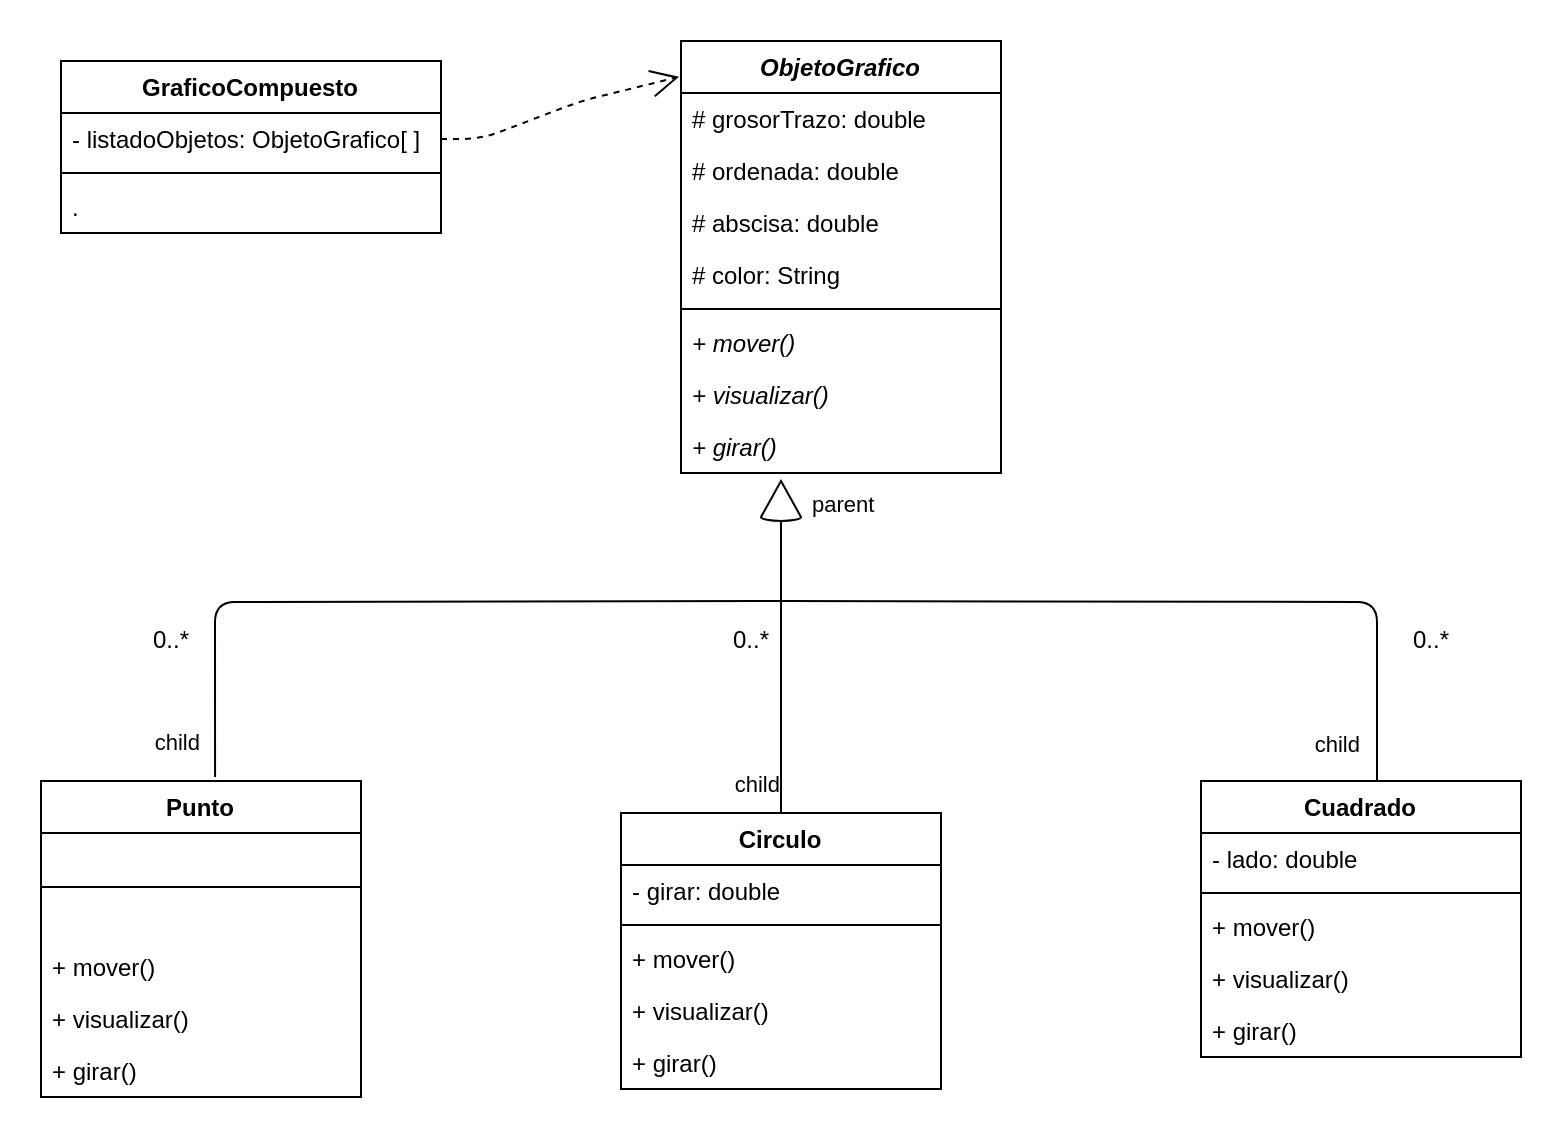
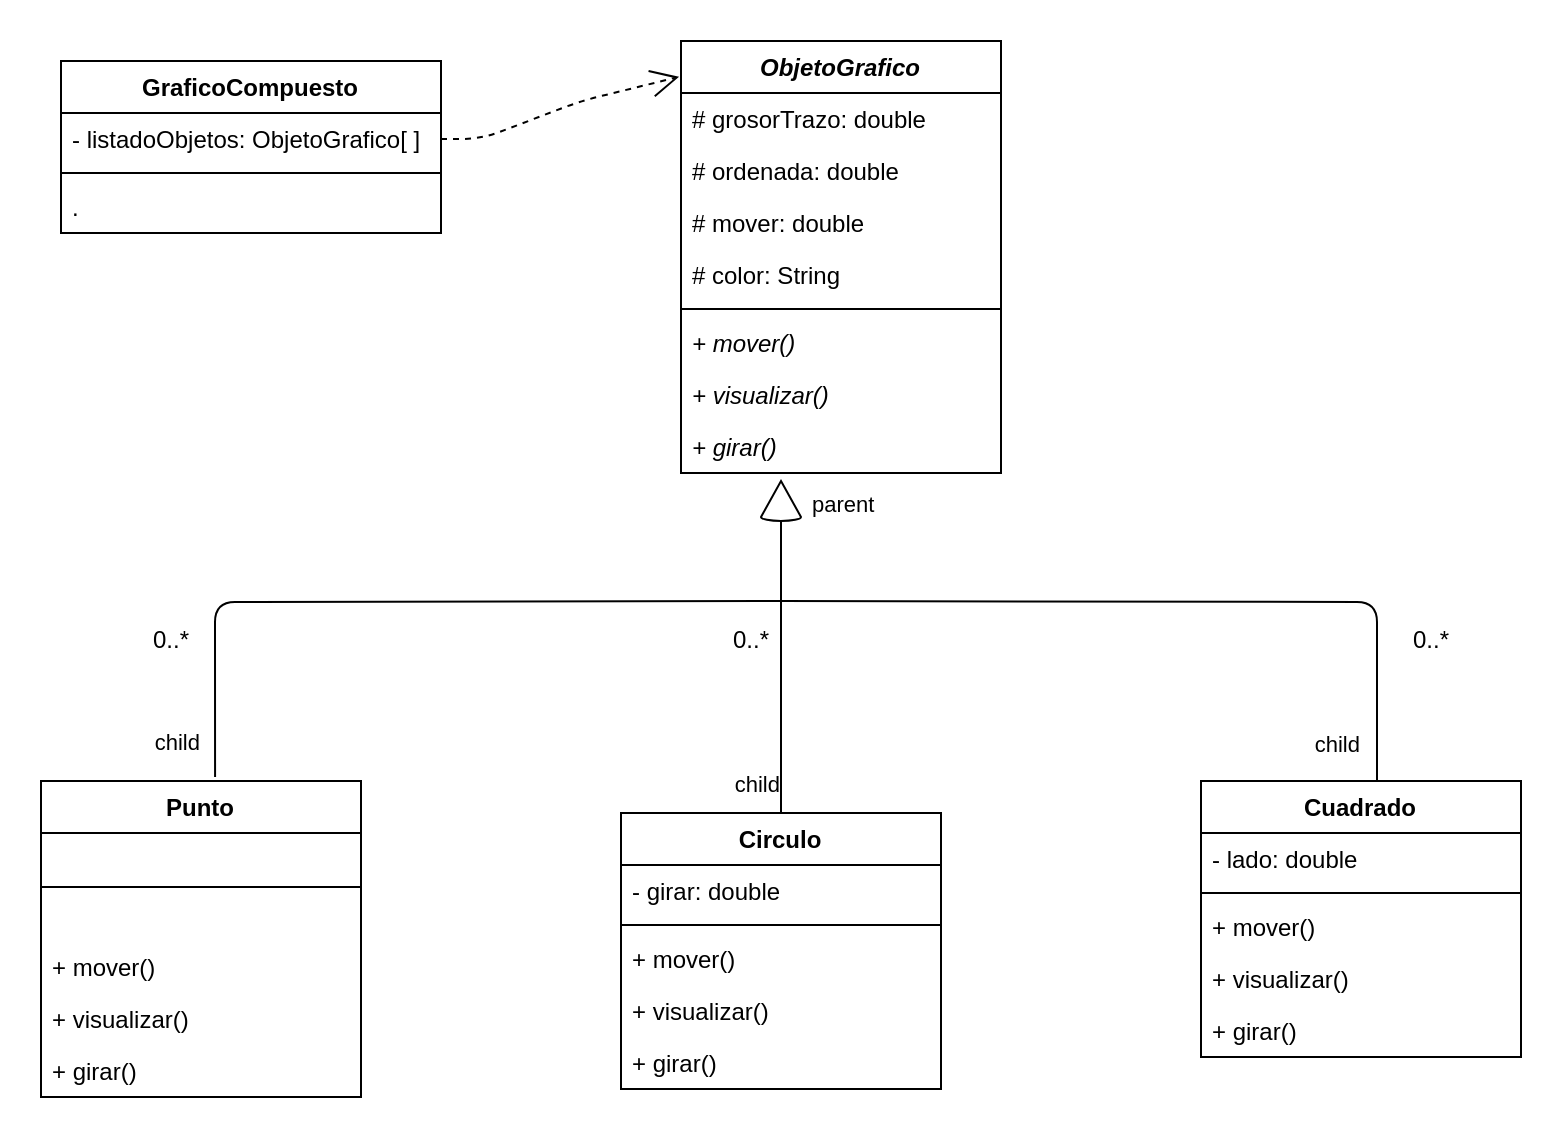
node "# abscisa: double": label "# abscisa: double" -> "# mover: double"
